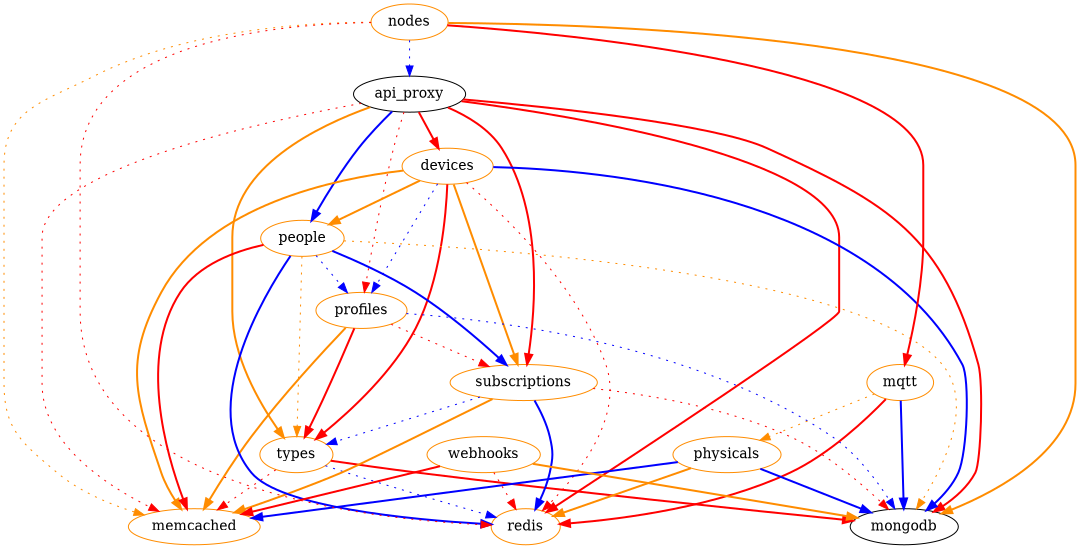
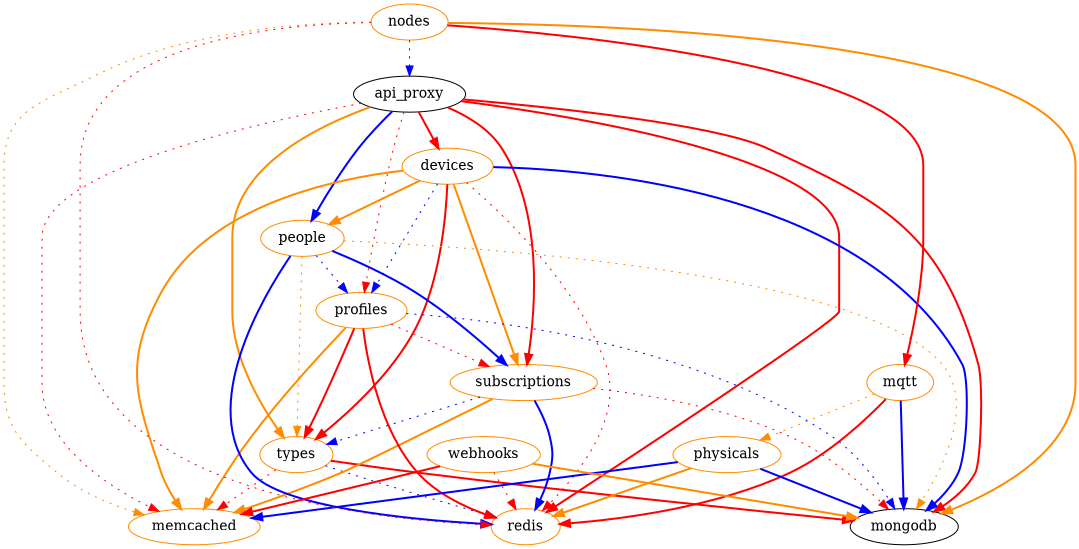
edge "people" -> "memcached": removed
edge "profiles" -> "redis": added
